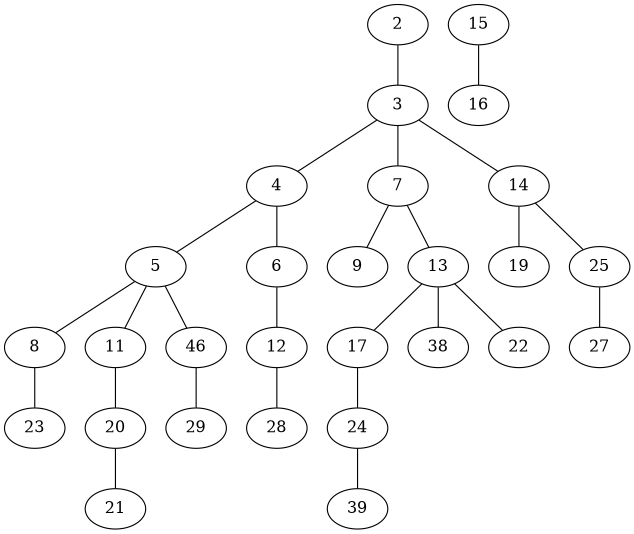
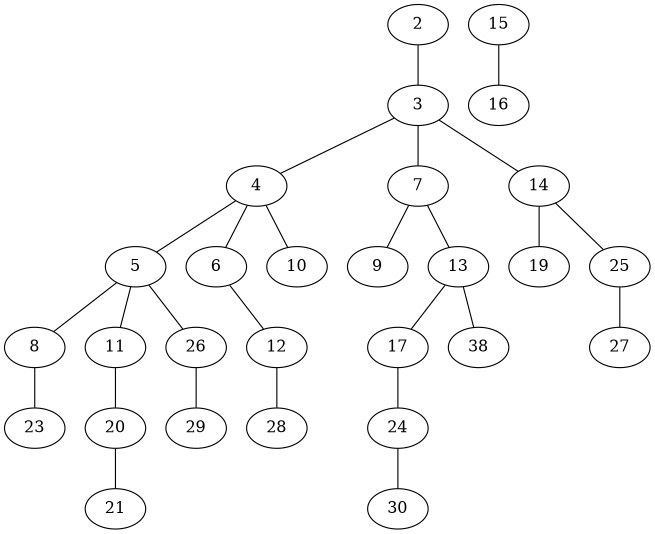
node "10": added
node "46": label "46" -> "26"
node "22": removed
node "39": label "39" -> "30"
